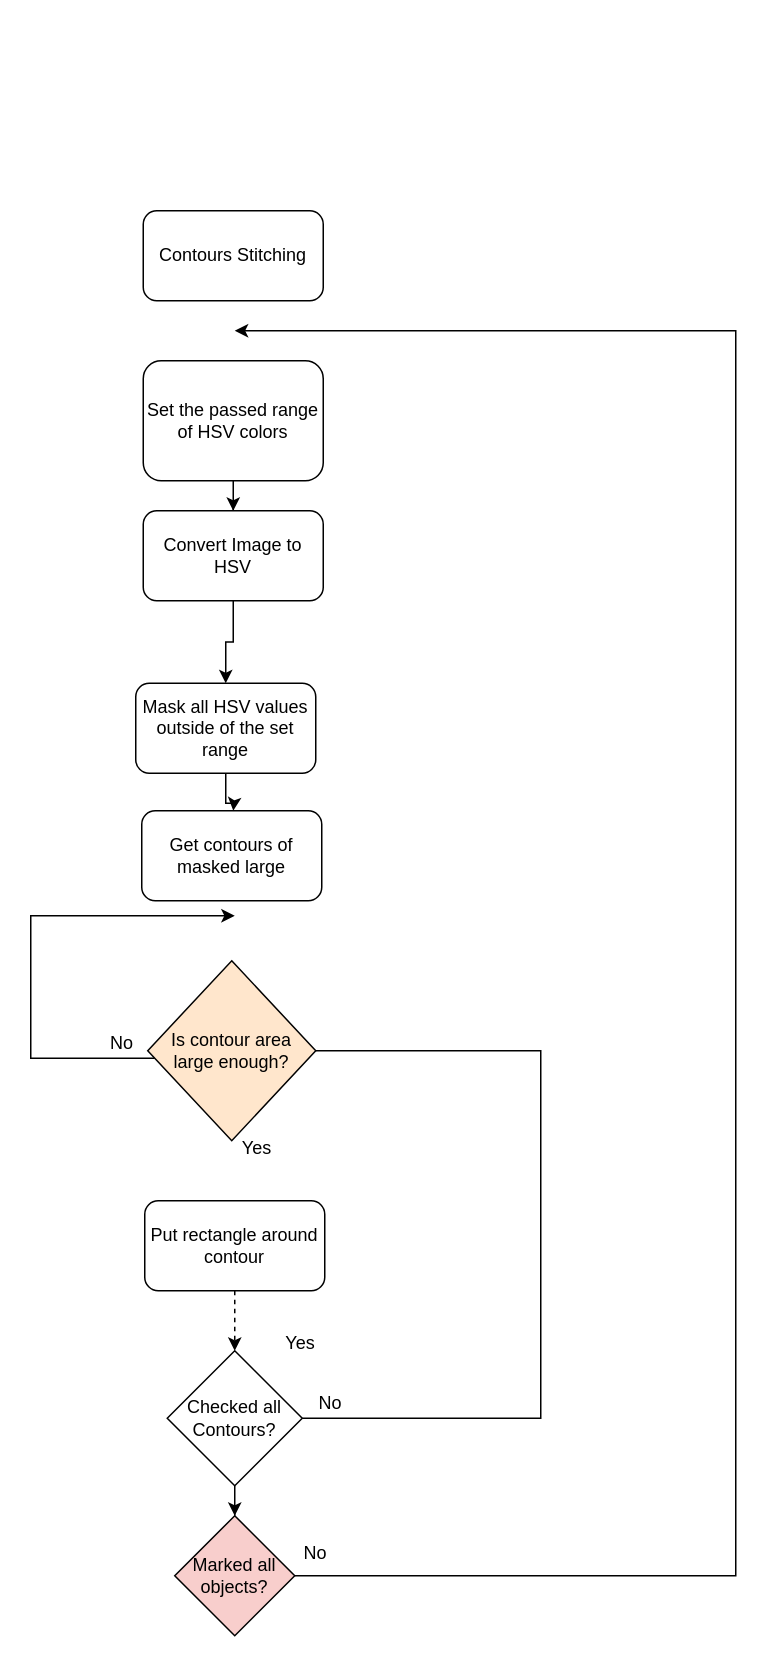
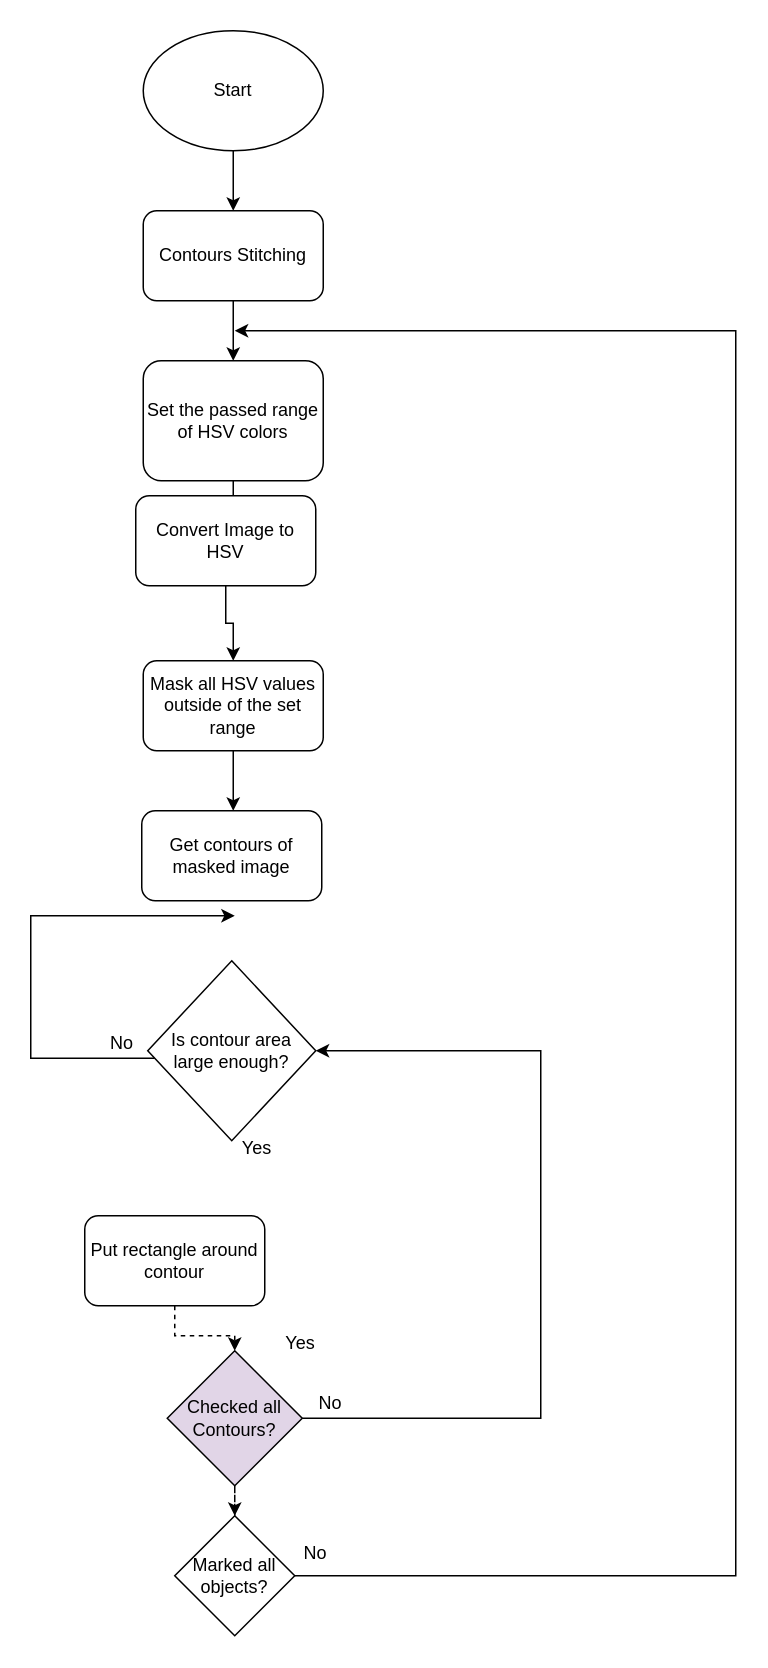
node "Start": added
edge "Start" -> "Contours Stitching": added
edge "Contours Stitching" -> "Set the passed range of HSV colors": added
node "Convert Image to HSV": moved (233, 556) -> (226, 541)
node "Mask all HSV values outside of the set range": moved (226, 728) -> (233, 706)
node "Get contours of masked large": label "Get contours of masked large" -> "Get contours of masked image"
node "Is contour area large enough?": fillcolor #ffe6cc -> #ffffff
edge "Is contour area large enough?" -- "Checked all Contours?": arrowhead none -> classic
node "Put rectangle around contour": moved (235, 1246) -> (175, 1261)
node "Checked all Contours?": fillcolor #ffffff -> #e1d5e7
edge "Checked all Contours?" -> "Marked all objects?": style solid -> dashed
node "Marked all objects?": fillcolor #f8cecc -> #ffffff
